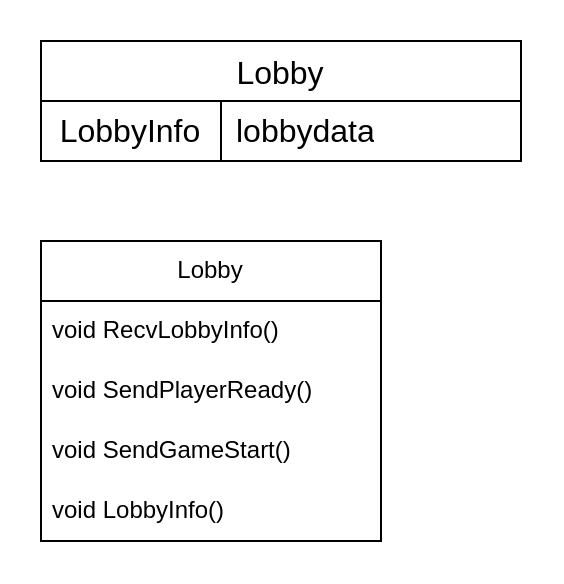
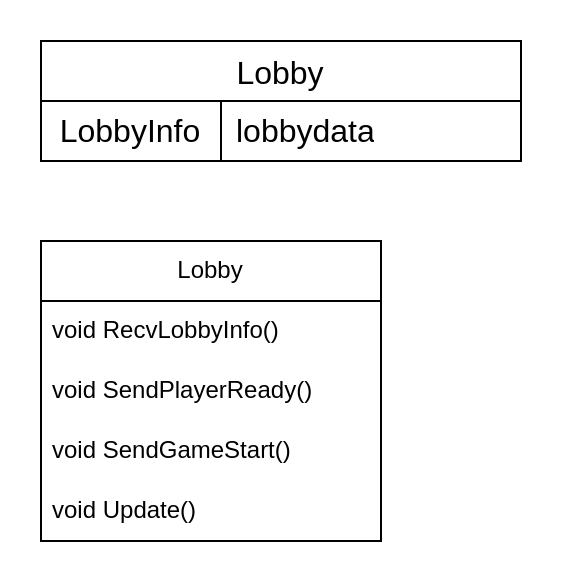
node "void LobbyInfo()": label "void LobbyInfo()" -> "void Update()"
